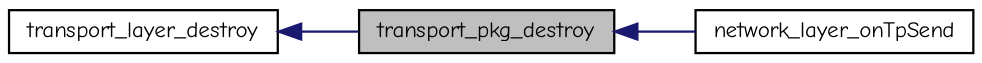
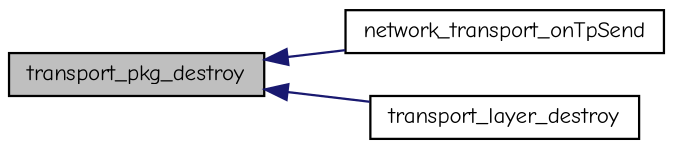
edge "transport_pkg_destroy" -> "transport_layer_destroy": reversed
node "network_layer_onTpSend": label "network_layer_onTpSend" -> "network_transport_onTpSend"
